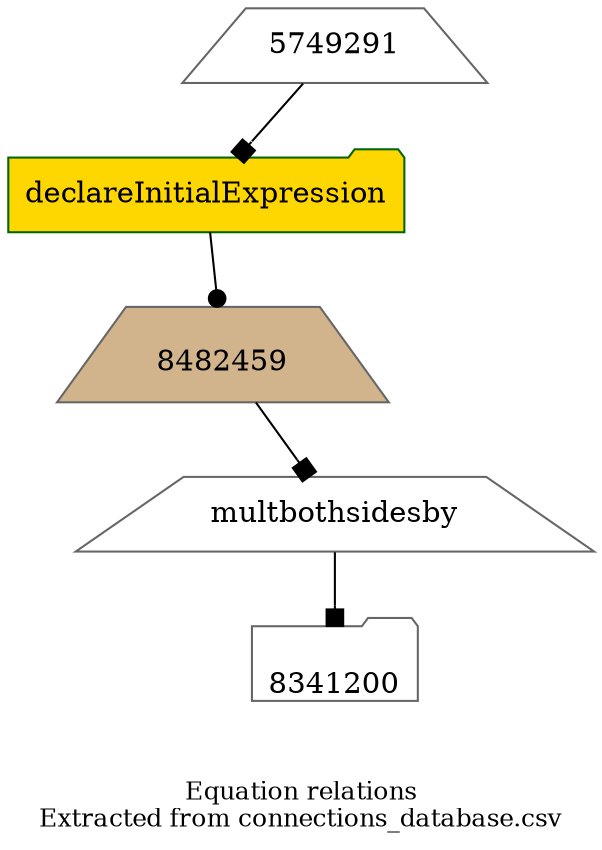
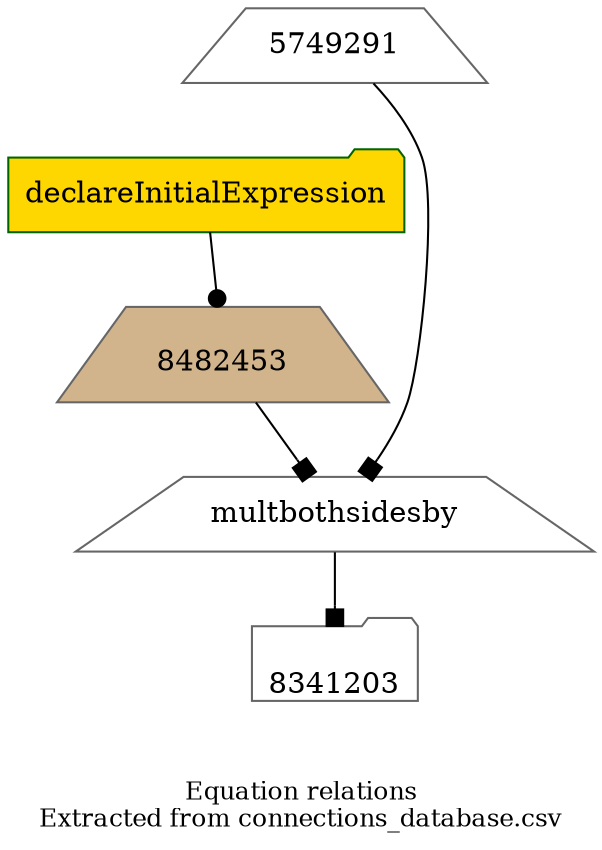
edge "5749291" -> "declareInitialExpression": now "5749291" -> "multbothsidesby"
node "8482459": label "8482459" -> "8482453"
node "8341200": label "8341200" -> "8341203"
